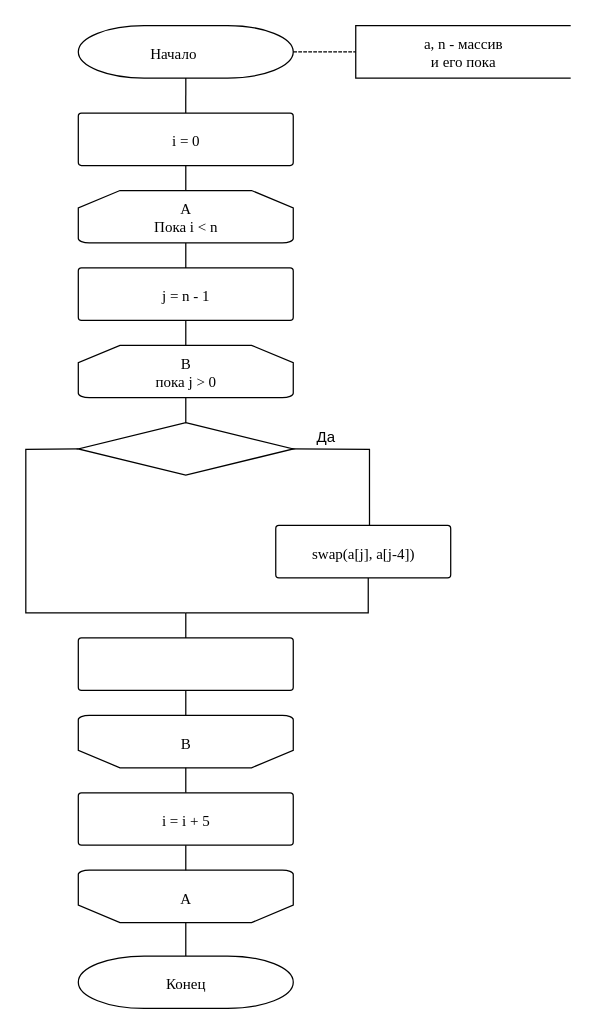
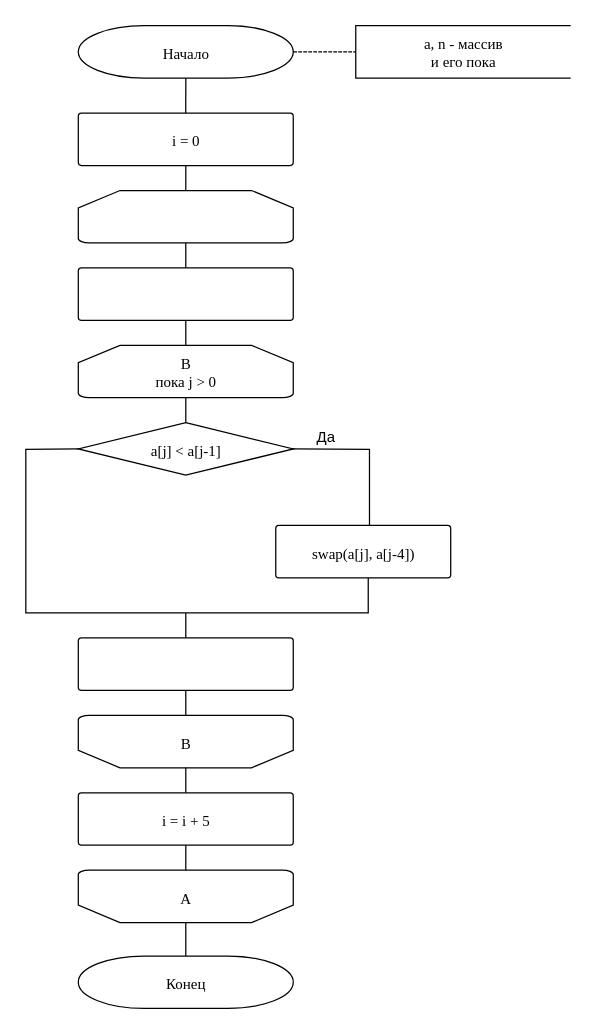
node "Начало": moved (173, 52) -> (186, 52)
node "А Пока i < n": removed
node "j = n - 1": removed
node "a[j] < a[j-1]": added
